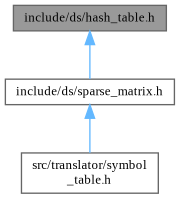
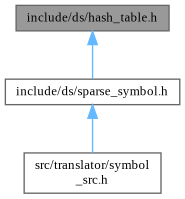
node "include/ds/sparse_matrix.h": label "include/ds/sparse_matrix.h" -> "include/ds/sparse_symbol.h"
node "src/translator/symbol _table.h": label "src/translator/symbol _table.h" -> "src/translator/symbol _src.h"
